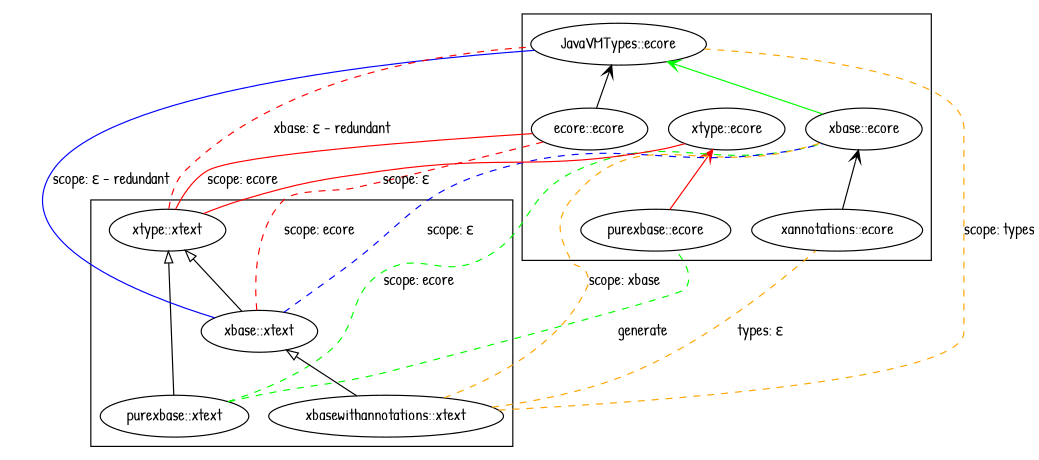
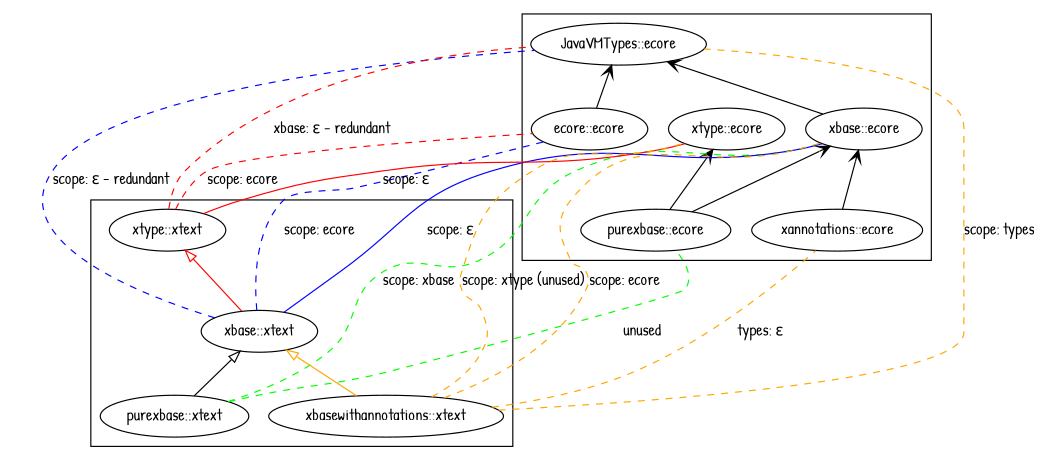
edge "xbase::ecore" -> "JavaVMTypes::ecore": color green -> black
edge "xbase::xtext" -> "JavaVMTypes::ecore": style solid -> dashed
edge "xtype::xtext" -> "ecore::ecore": style solid -> dashed
edge "xbase::xtext" -> "xbase::ecore": style dashed -> solid
edge "purexbase::ecore" -> "xbase::ecore": added
edge "purexbase::ecore" -> "xtype::ecore": color red -> black
edge "xbase::xtext" -> "ecore::ecore": color red -> blue
edge "xbasewithannotations::xtext" -> "xtype::ecore": added, label "scope: xtype (unused)"
edge "purexbase::xtext" -> "xbase::ecore": label "scope: ecore" -> "scope: xbase"
edge "xbasewithannotations::xtext" -> "xbase::ecore": label "scope: xbase" -> "scope: ecore"
edge "xbase::xtext" -> "xtype::xtext": color black -> red
edge "purexbase::xtext" -> "xtype::xtext": now "purexbase::xtext" -> "xbase::xtext"
edge "purexbase::xtext" -> "purexbase::ecore": label "generate" -> "unused"
edge "xbasewithannotations::xtext" -> "xbase::xtext": color black -> orange
